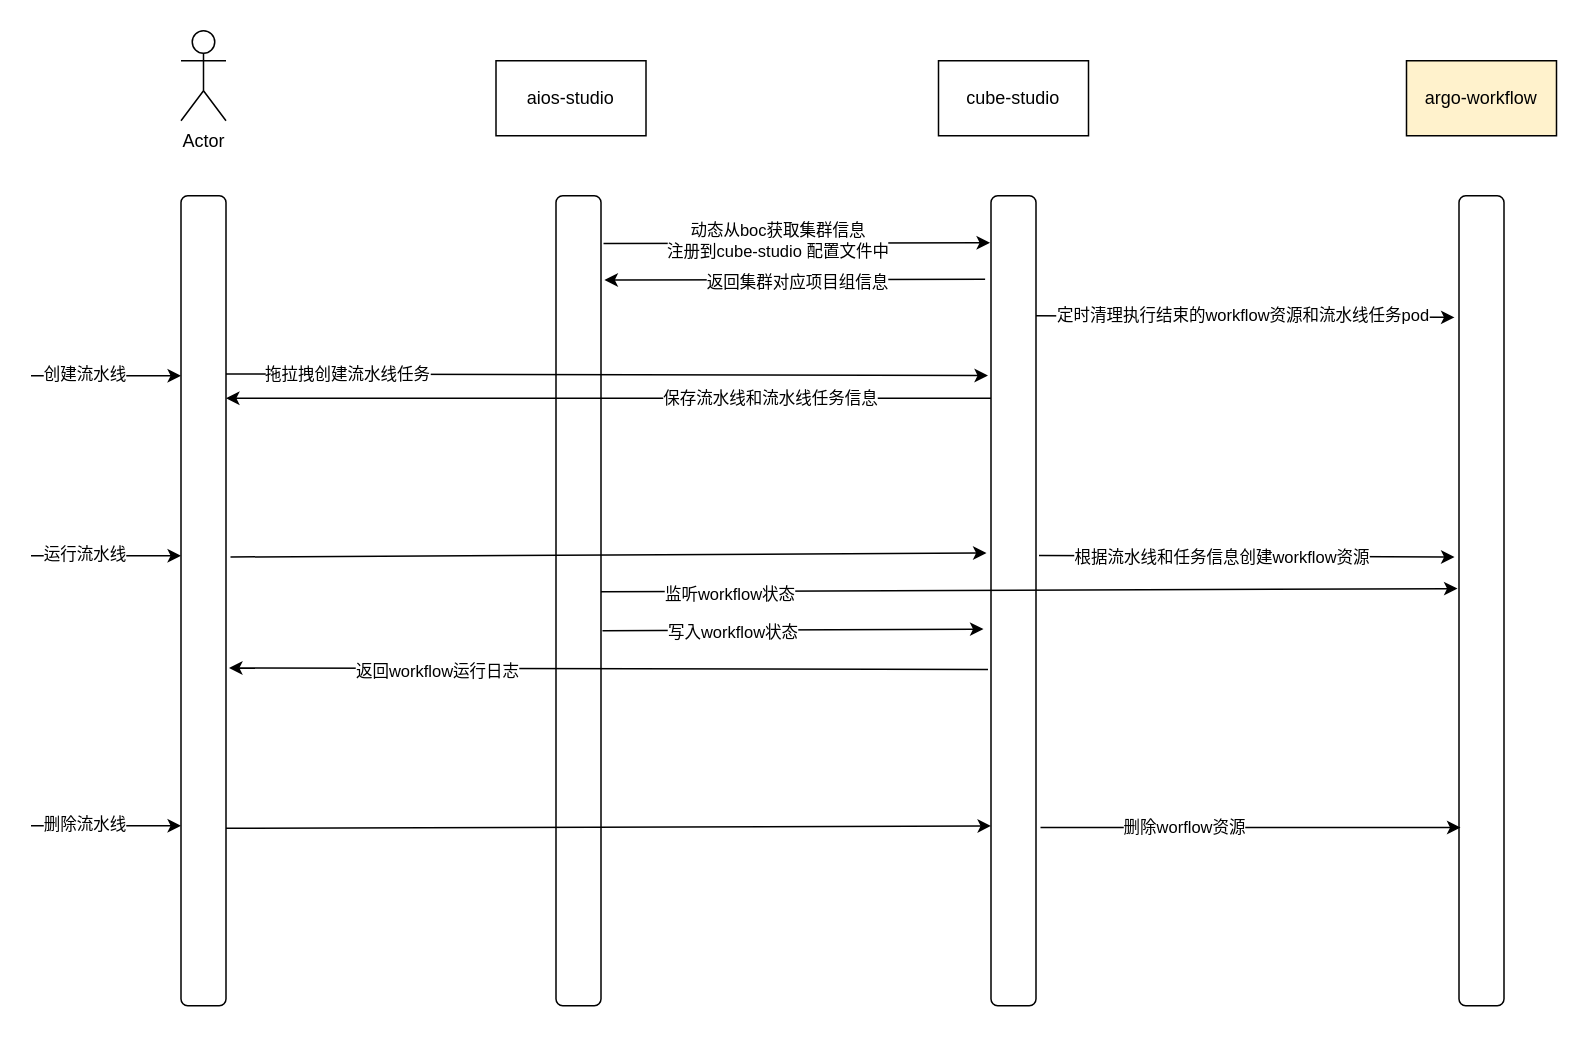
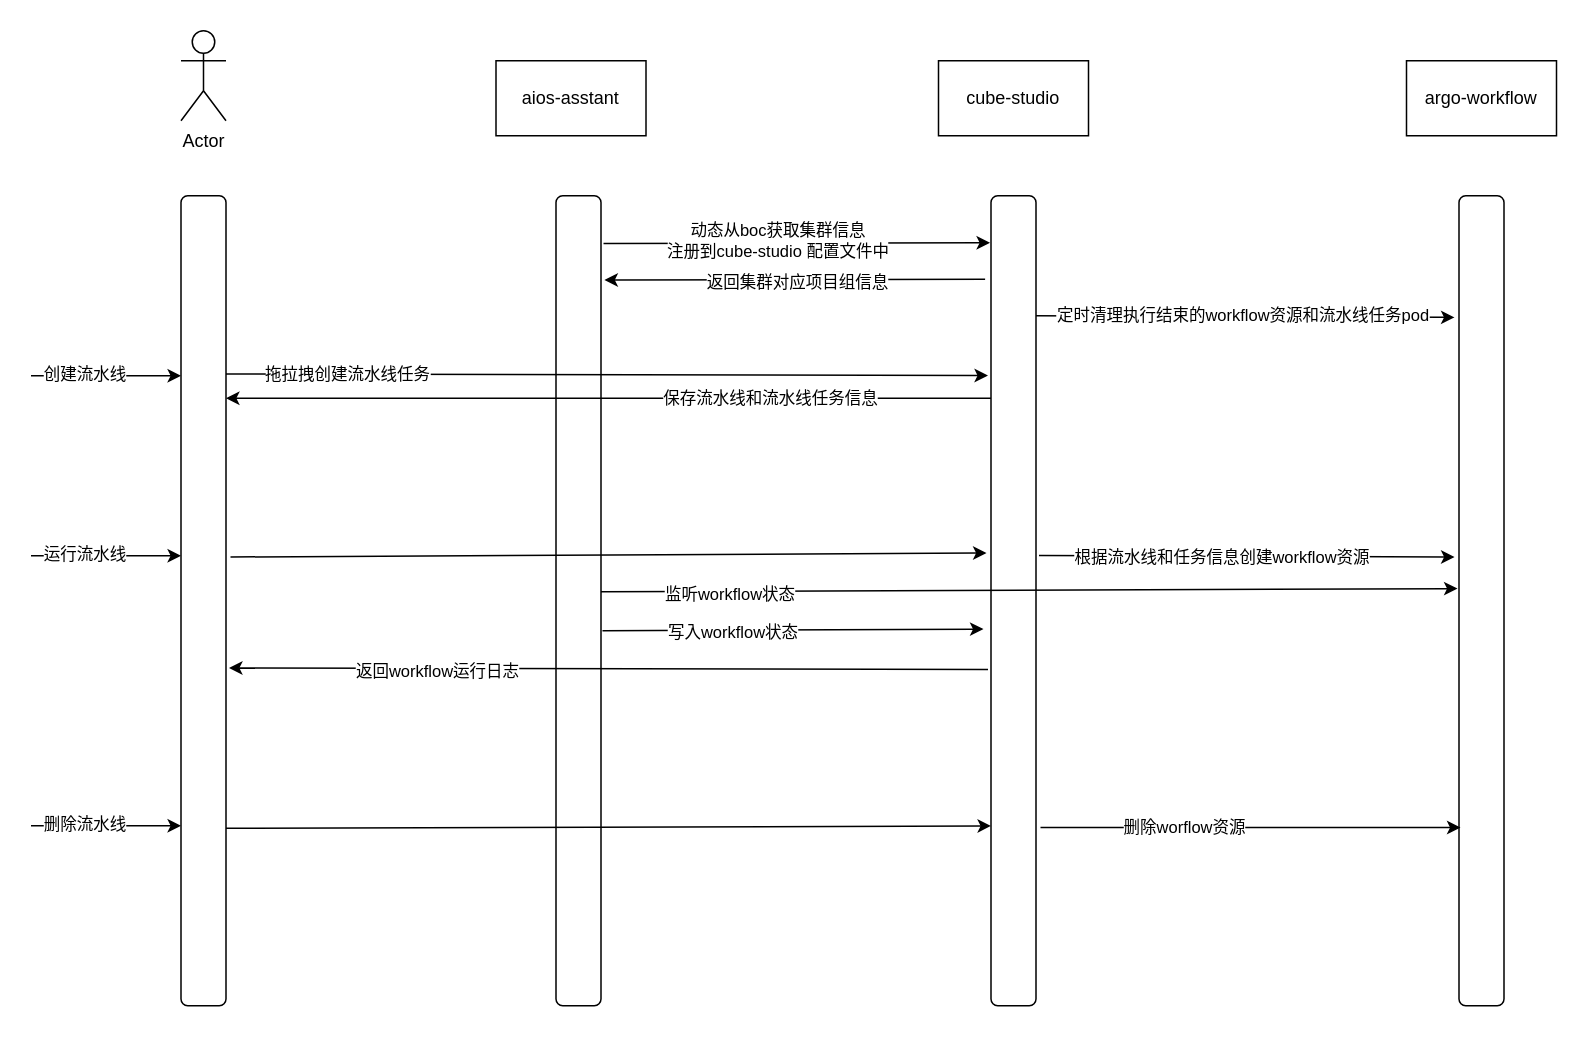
node "aios-studio": label "aios-studio" -> "aios-asstant"
node "argo-workflow": fillcolor #fff2cc -> #ffffff
